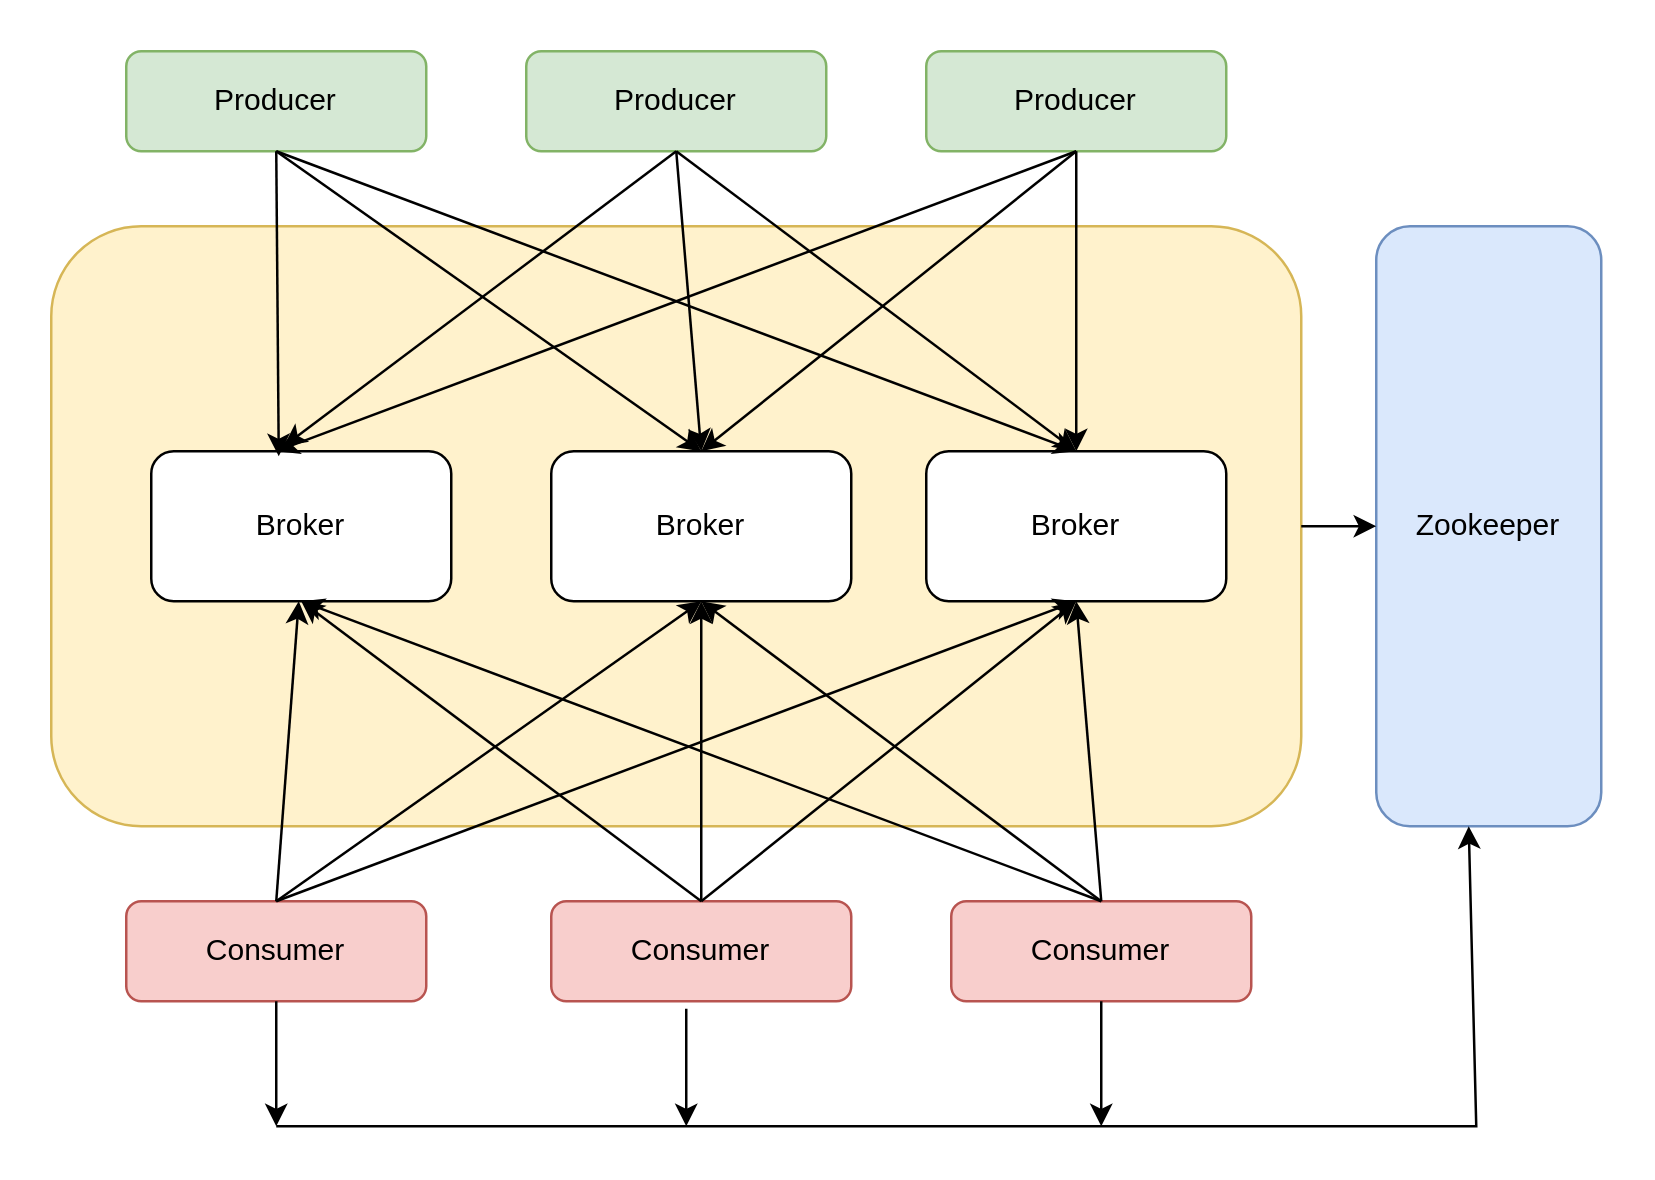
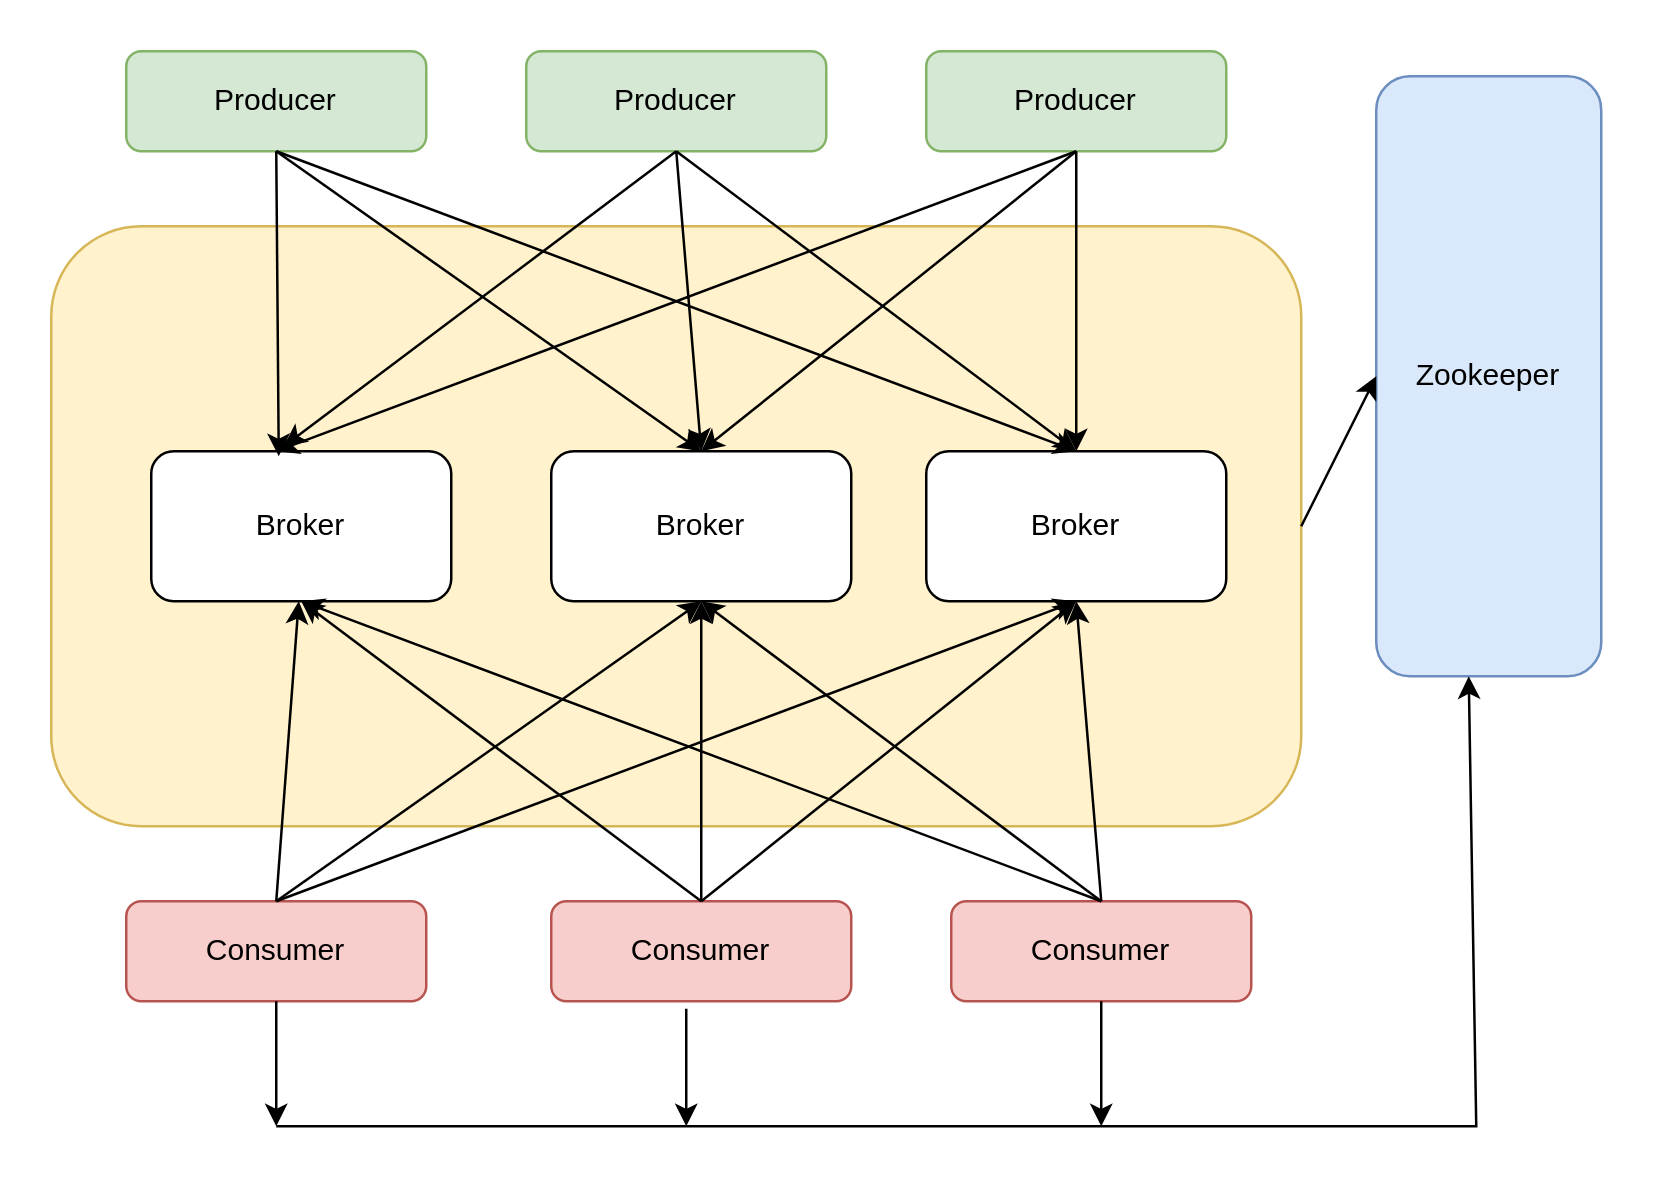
node "Zookeeper": moved (1489, 526) -> (1489, 376)
